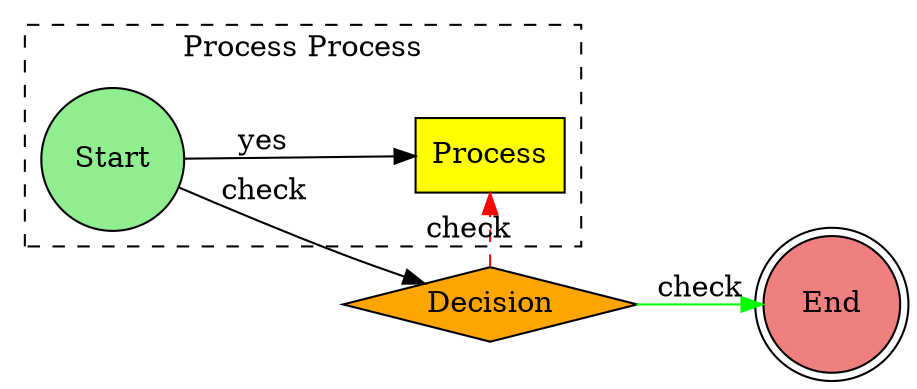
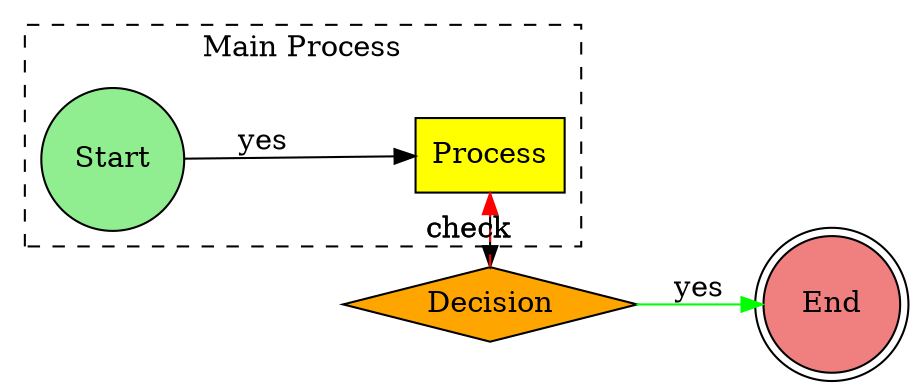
cluster "Process Process": label "Process Process" -> "Main Process"
edge "Start" -> "Decision": now "Process" -> "Decision"
edge "Decision" -> "End": label "check" -> "yes"
